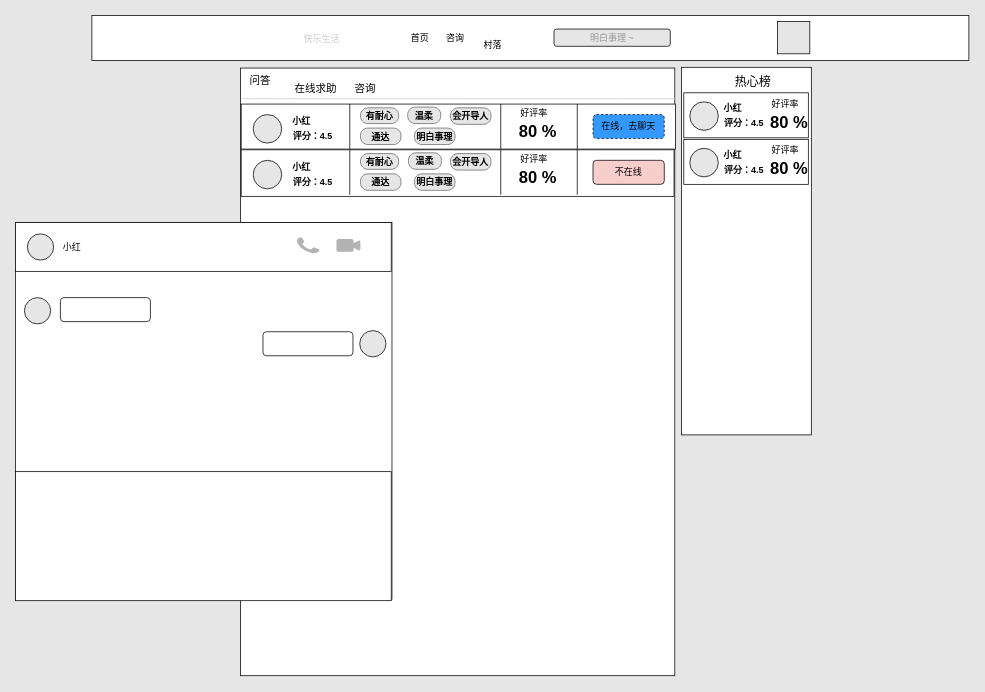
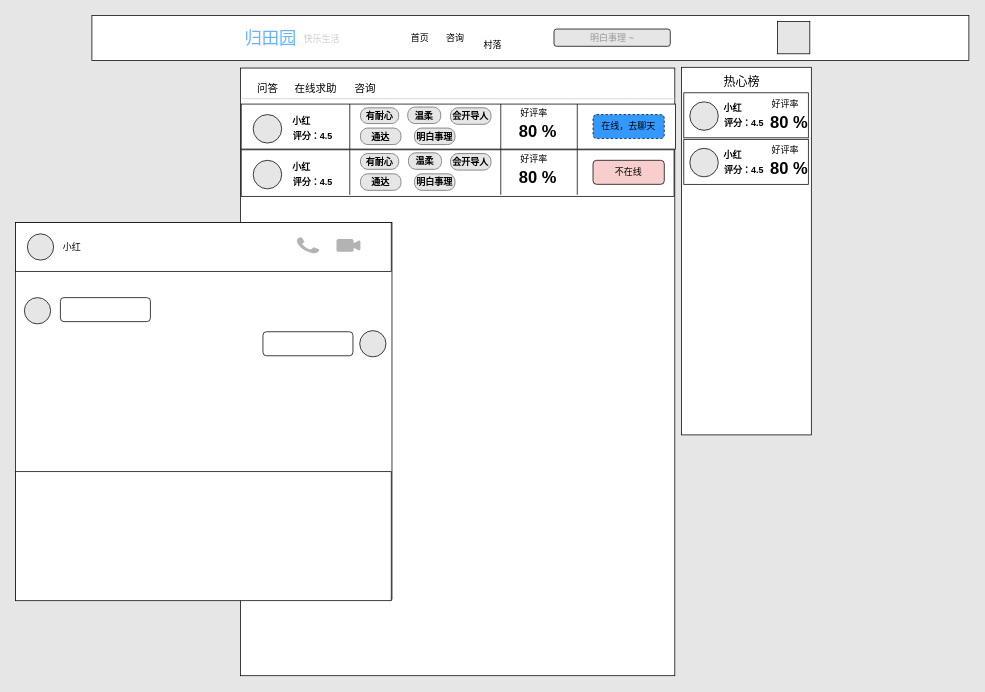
node "归田园": added
node "问答": moved (260, 80) -> (267, 88)
node "热心榜": moved (753, 81) -> (741, 81)
